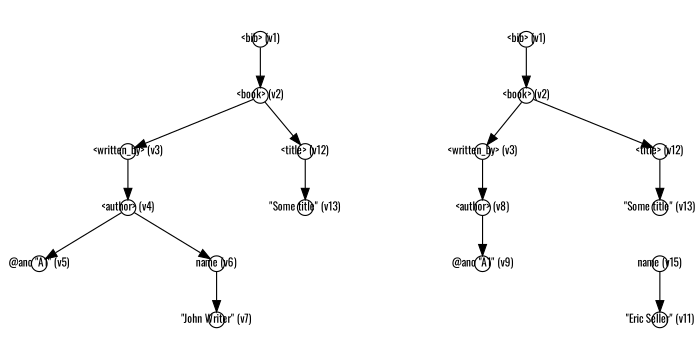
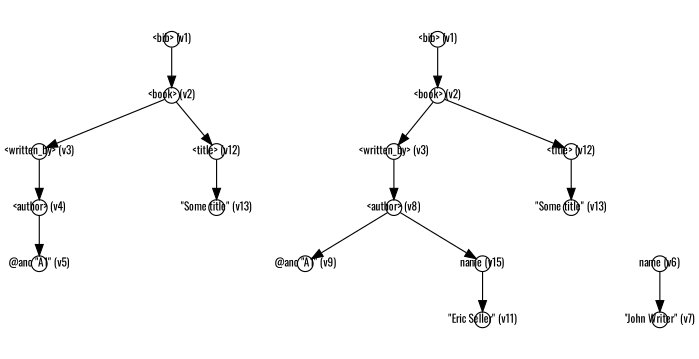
edge "<author> (v4)" -> "name (v6)": removed
edge "<author> (v8)" -> "name (v15)": added
